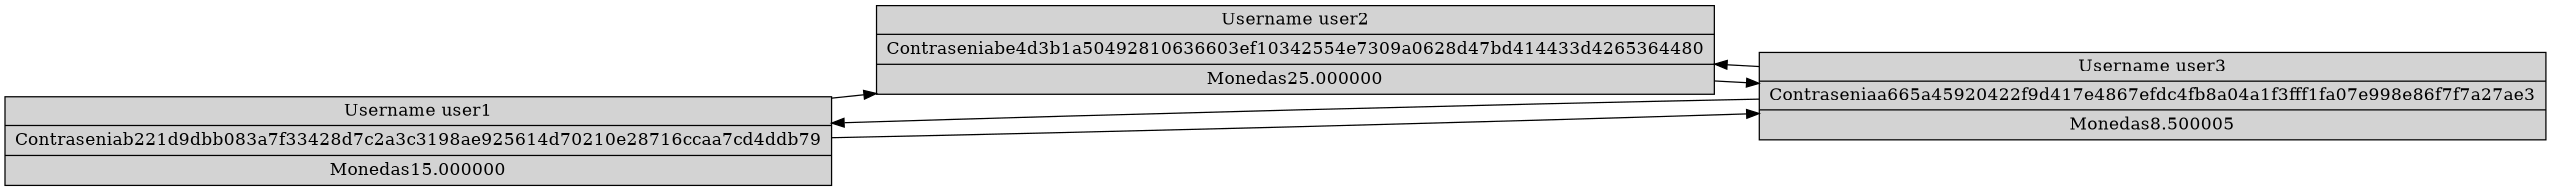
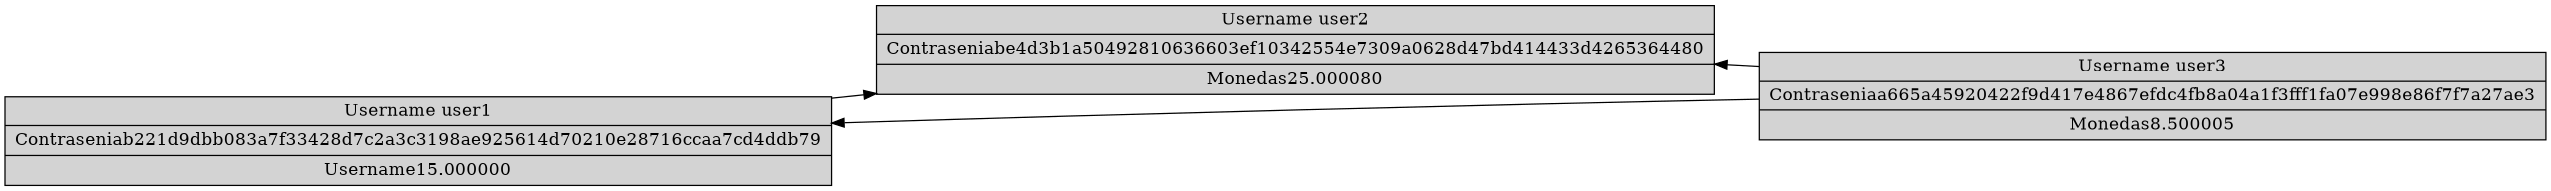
node "Username user2": text "Monedas25.000000" -> "Monedas25.000080"
edge "Username user2" -> "Username user3": removed
edge "Username user1" -> "Username user3": removed
node "Username user1": text "Monedas15.000000" -> "Username15.000000"
